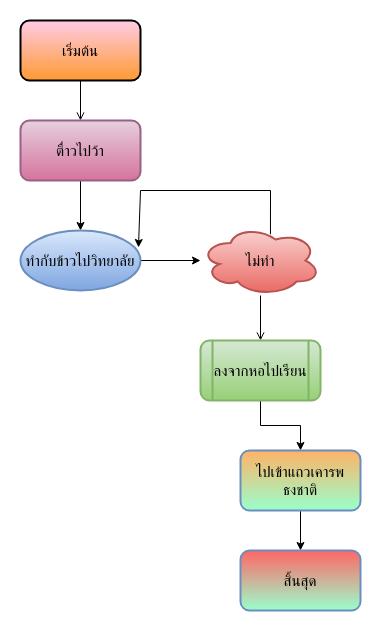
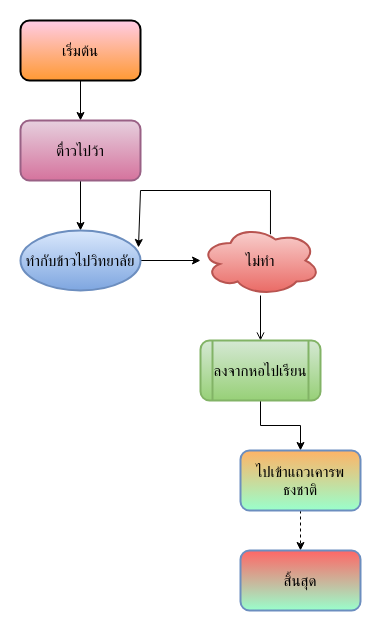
edge "เริ่มต้น" -> "ตื่าวไปว้า": arrowhead open -> classic
edge "ไปเข้าแถวเคารพธงชาติ" -> "สิ้นสุด": style solid -> dashed
